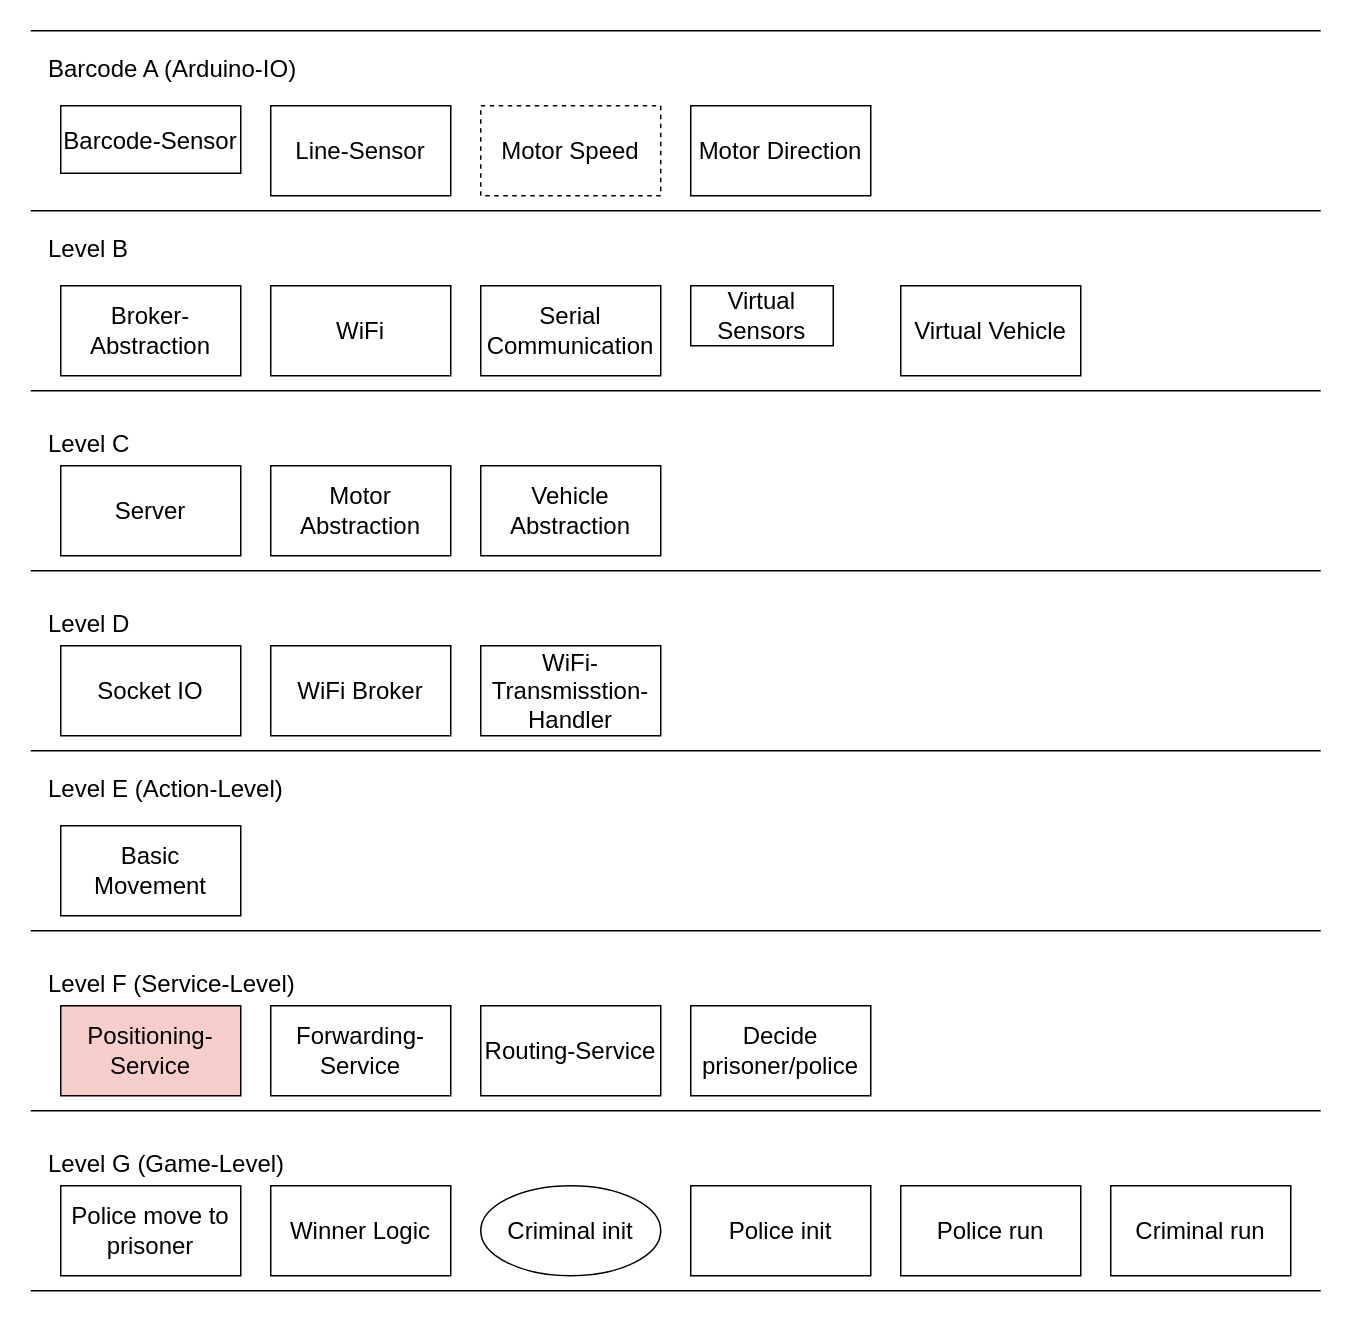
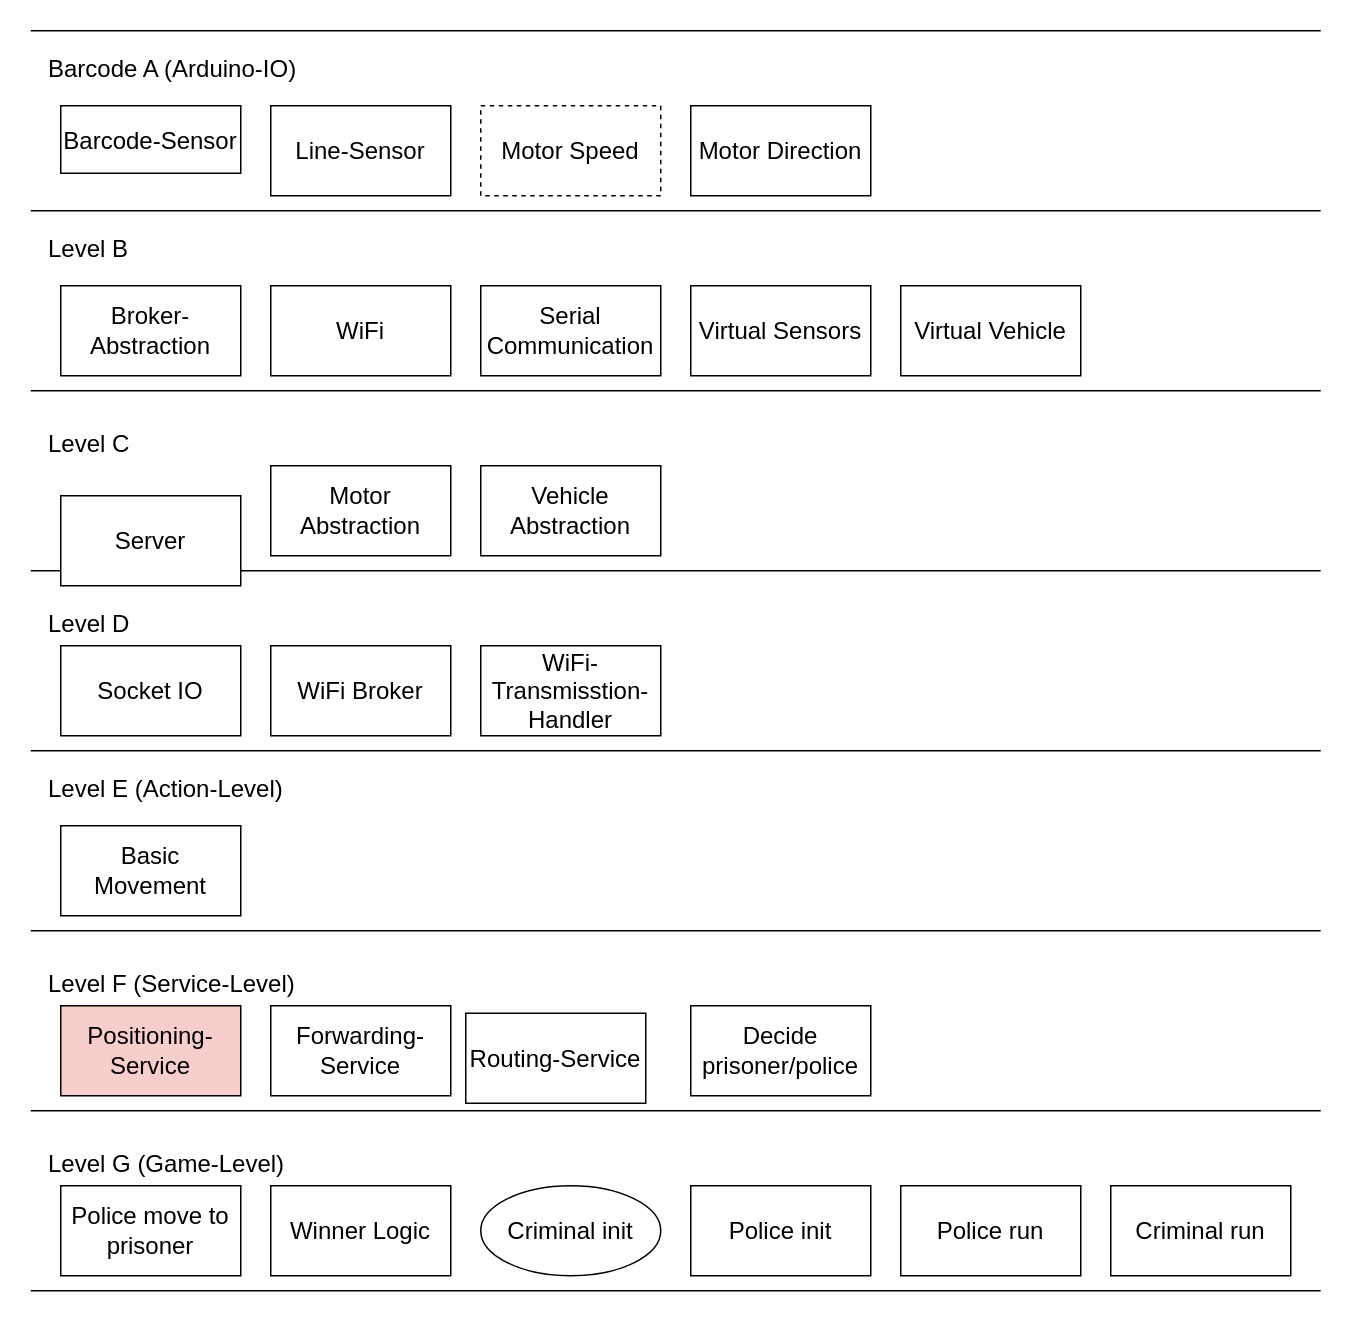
node "Virtual Sensors": size 143x60 -> 180x90
node "Server": moved (151, 511) -> (151, 541)
node "Routing-Service": moved (571, 1051) -> (556, 1058)
